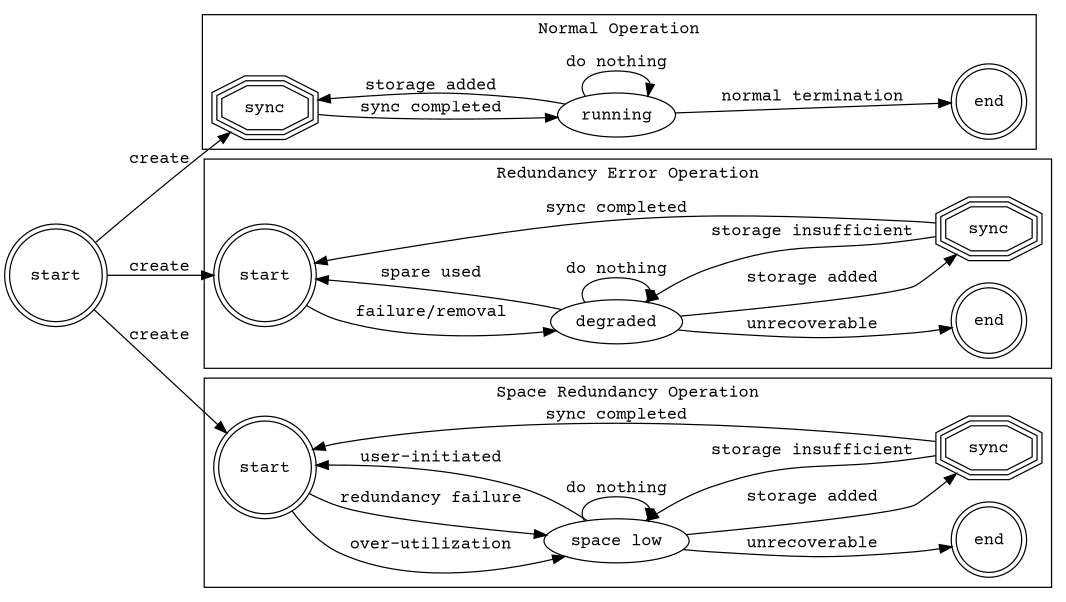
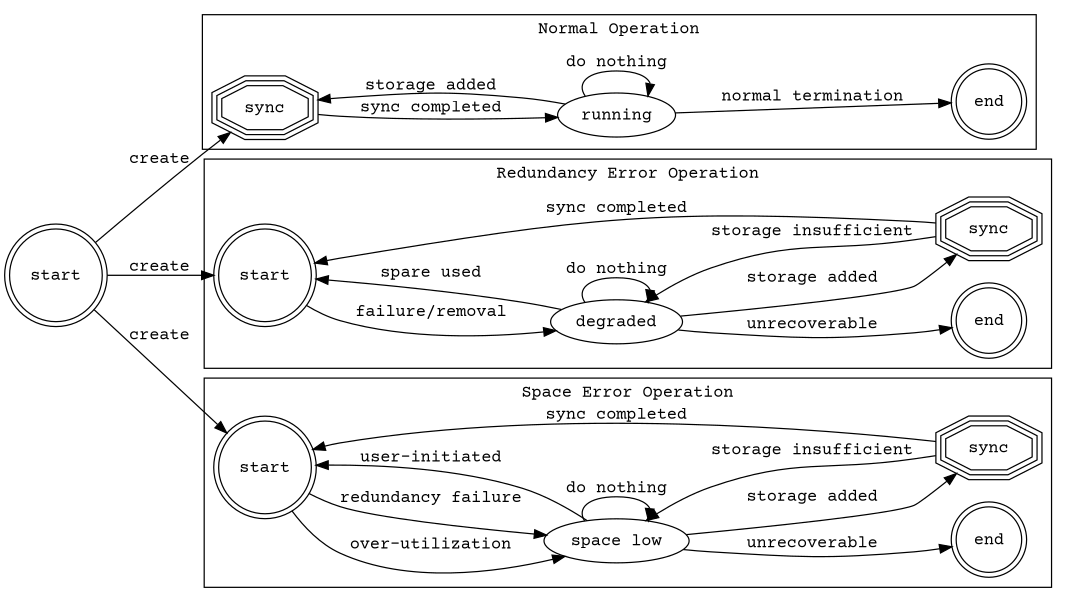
cluster "Space Redundancy Operation": label "Space Redundancy Operation" -> "Space Error Operation"
